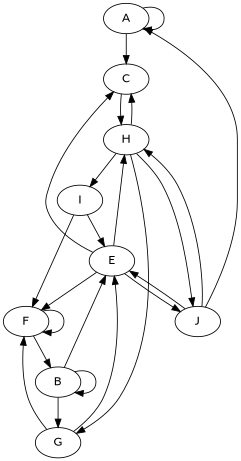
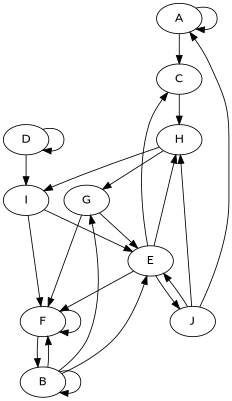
edge "H" -> "C": removed
node "D": added
edge "H" -> "J": removed
edge "B" -> "F": added
